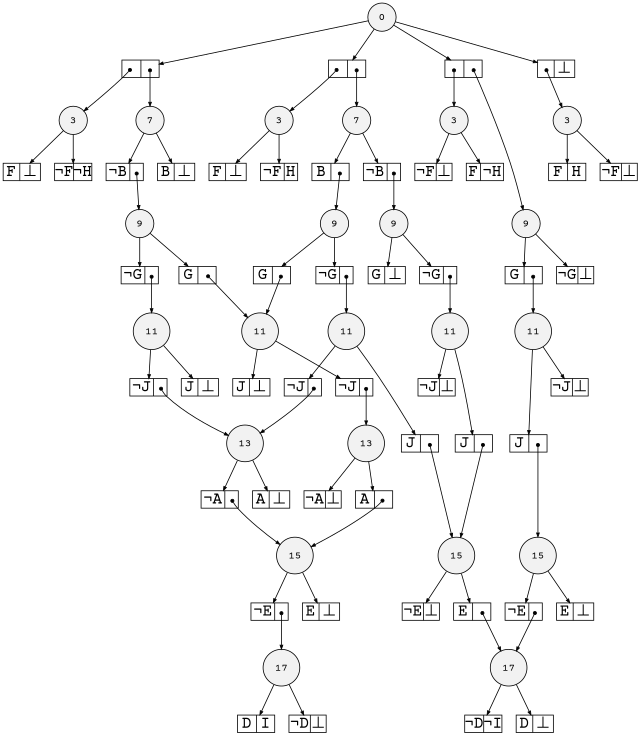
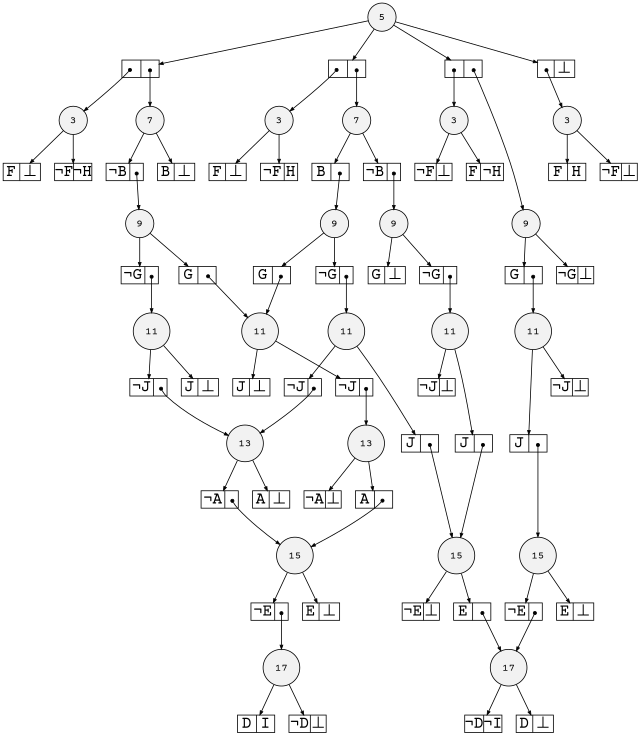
node "0": label "0" -> "5"
